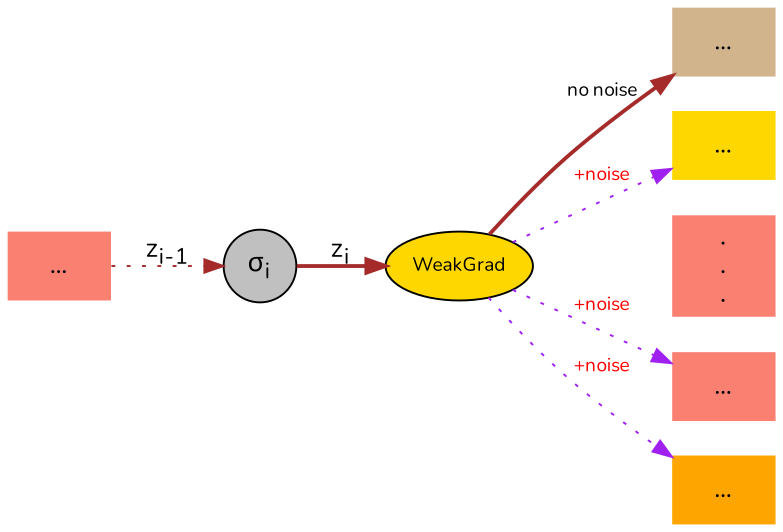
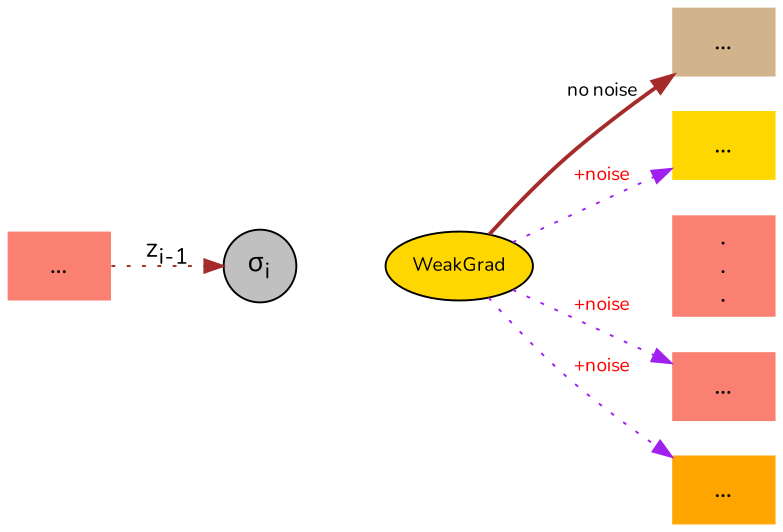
edge "σ" -> "WeakGrad": removed, label "z i"
